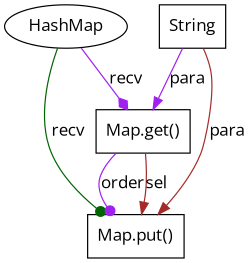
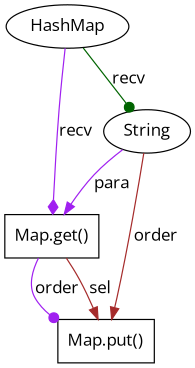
node "String": shape box -> ellipse
edge "String" -> "Map.put()": label "para" -> "order"
edge "HashMap" -> "Map.put()": now "HashMap" -> "String"
